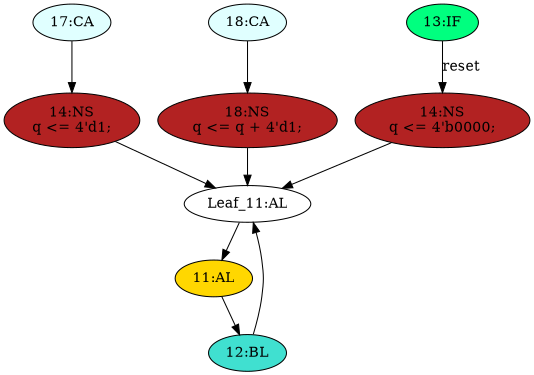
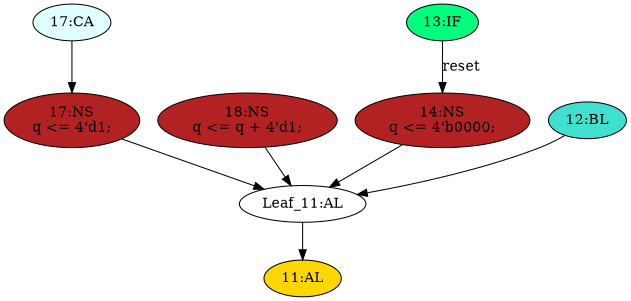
node "18:CA": removed
node "14:NS q <= 4'd1;": label "14:NS q <= 4'd1;" -> "17:NS q <= 4'd1;"
edge "11:AL" -> "12:BL": removed
